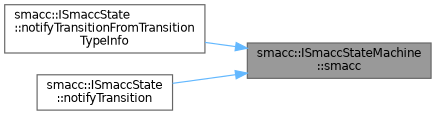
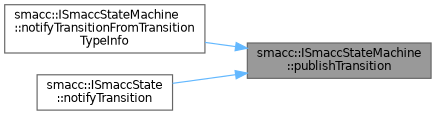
node "smacc::ISmaccState ::notifyTransitionFromTransition TypeInfo": label "smacc::ISmaccState ::notifyTransitionFromTransition TypeInfo" -> "smacc::ISmaccStateMachine ::notifyTransitionFromTransition TypeInfo"
node "smacc::ISmaccStateMachine ::smacc": label "smacc::ISmaccStateMachine ::smacc" -> "smacc::ISmaccStateMachine ::publishTransition"
